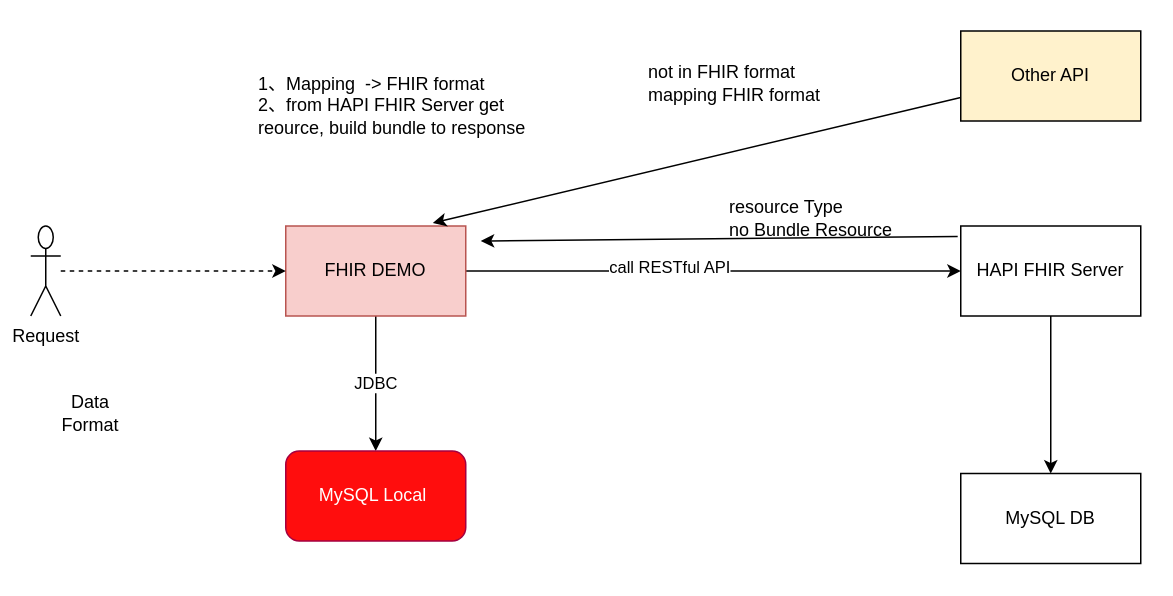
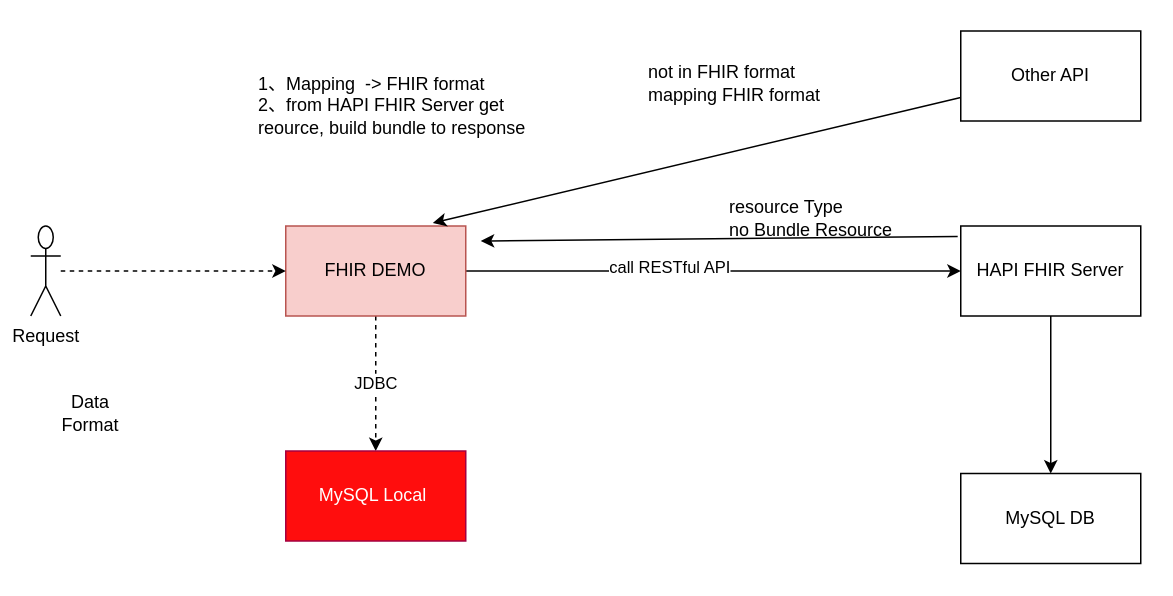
node "Other API": fillcolor #fff2cc -> #ffffff
edge "FHIR DEMO" -> "MySQL Local": style solid -> dashed
node "MySQL Local": shape rounded rectangle -> rectangle
